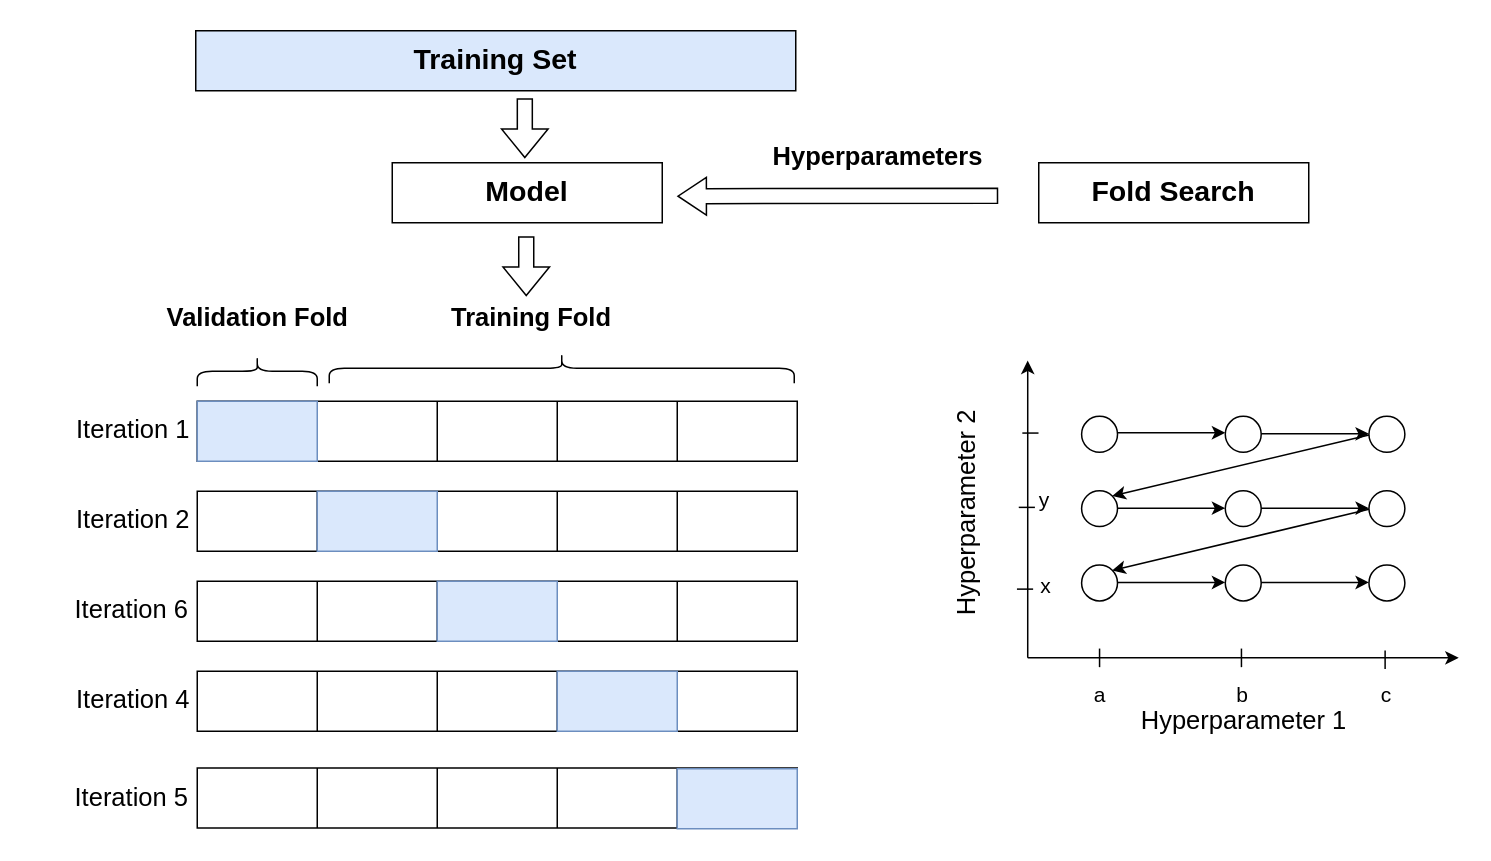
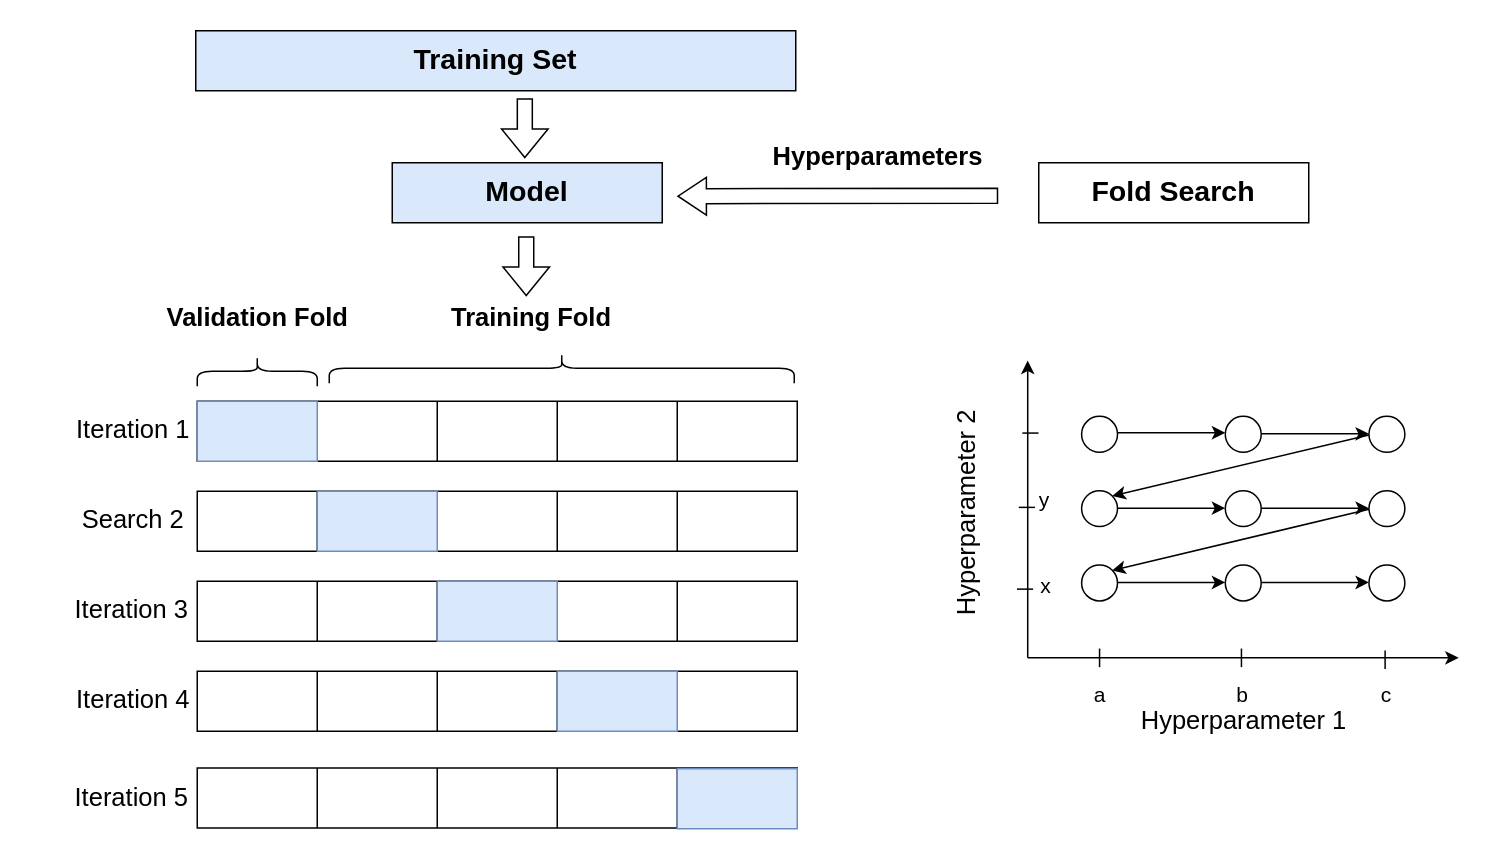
node "Model": fillcolor #ffffff -> #dae8fc
node "Iteration 2": label "Iteration 2" -> "Search 2"
node "Iteration 6": label "Iteration 6" -> "Iteration 3"
